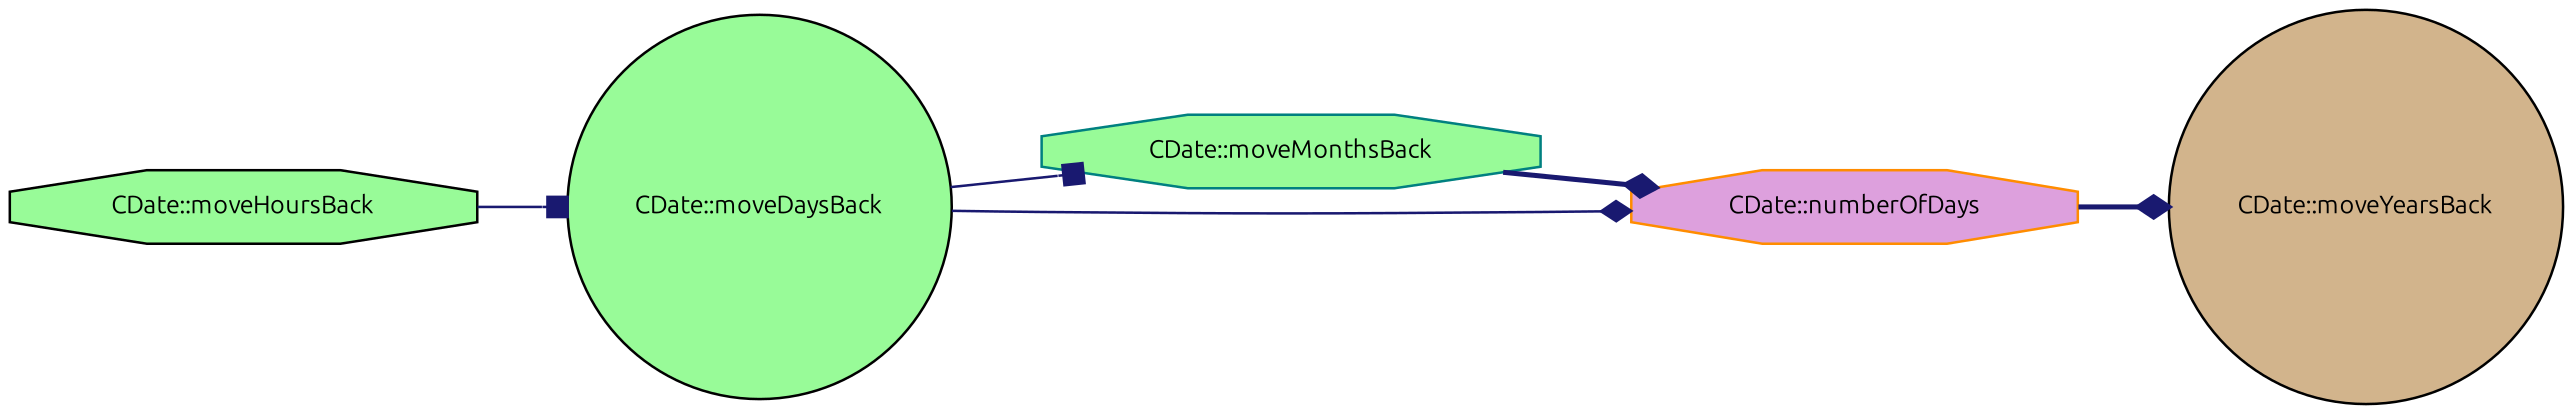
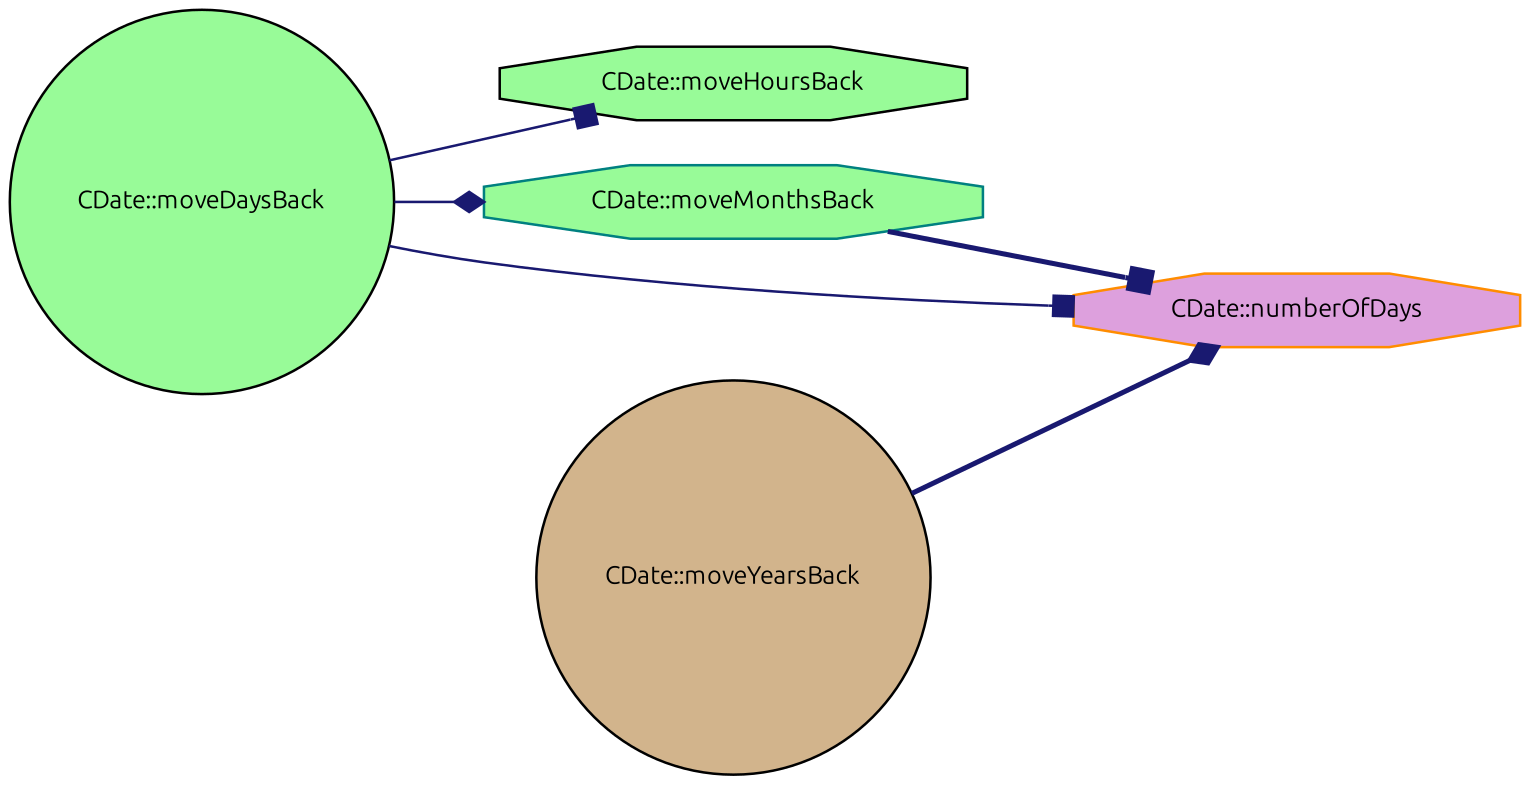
edge "CDate::moveMonthsBack" -> "CDate::numberOfDays": arrowhead diamond -> box
edge "CDate::moveDaysBack" -> "CDate::moveMonthsBack": arrowhead box -> diamond
edge "CDate::moveHoursBack" -> "CDate::moveDaysBack": reversed
edge "CDate::numberOfDays" -> "CDate::moveYearsBack": reversed
edge "CDate::moveDaysBack" -> "CDate::numberOfDays": arrowhead diamond -> box
